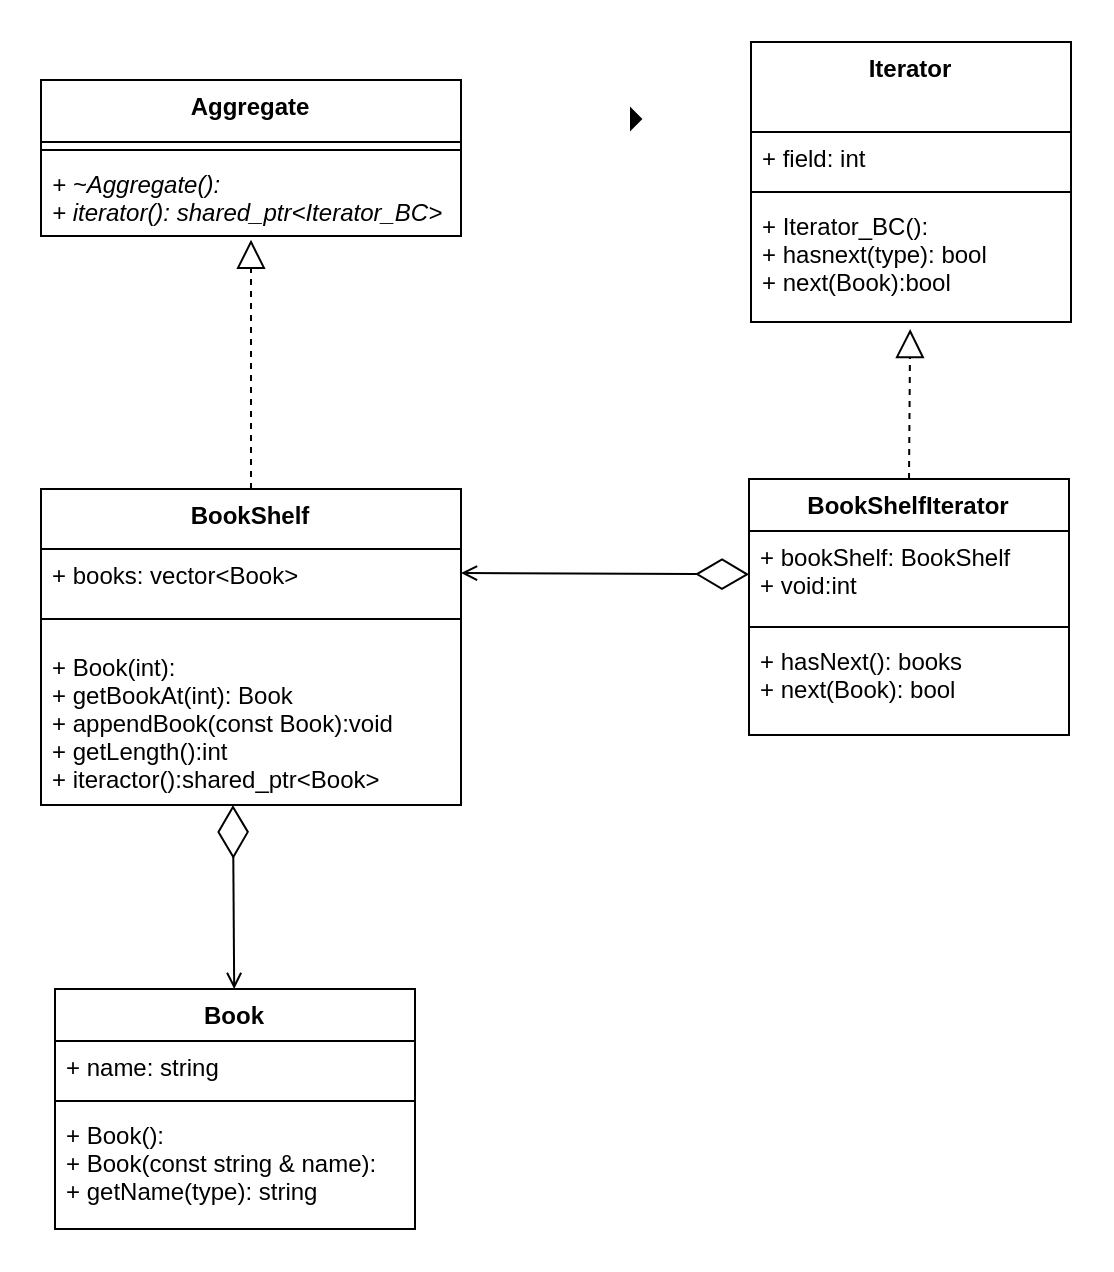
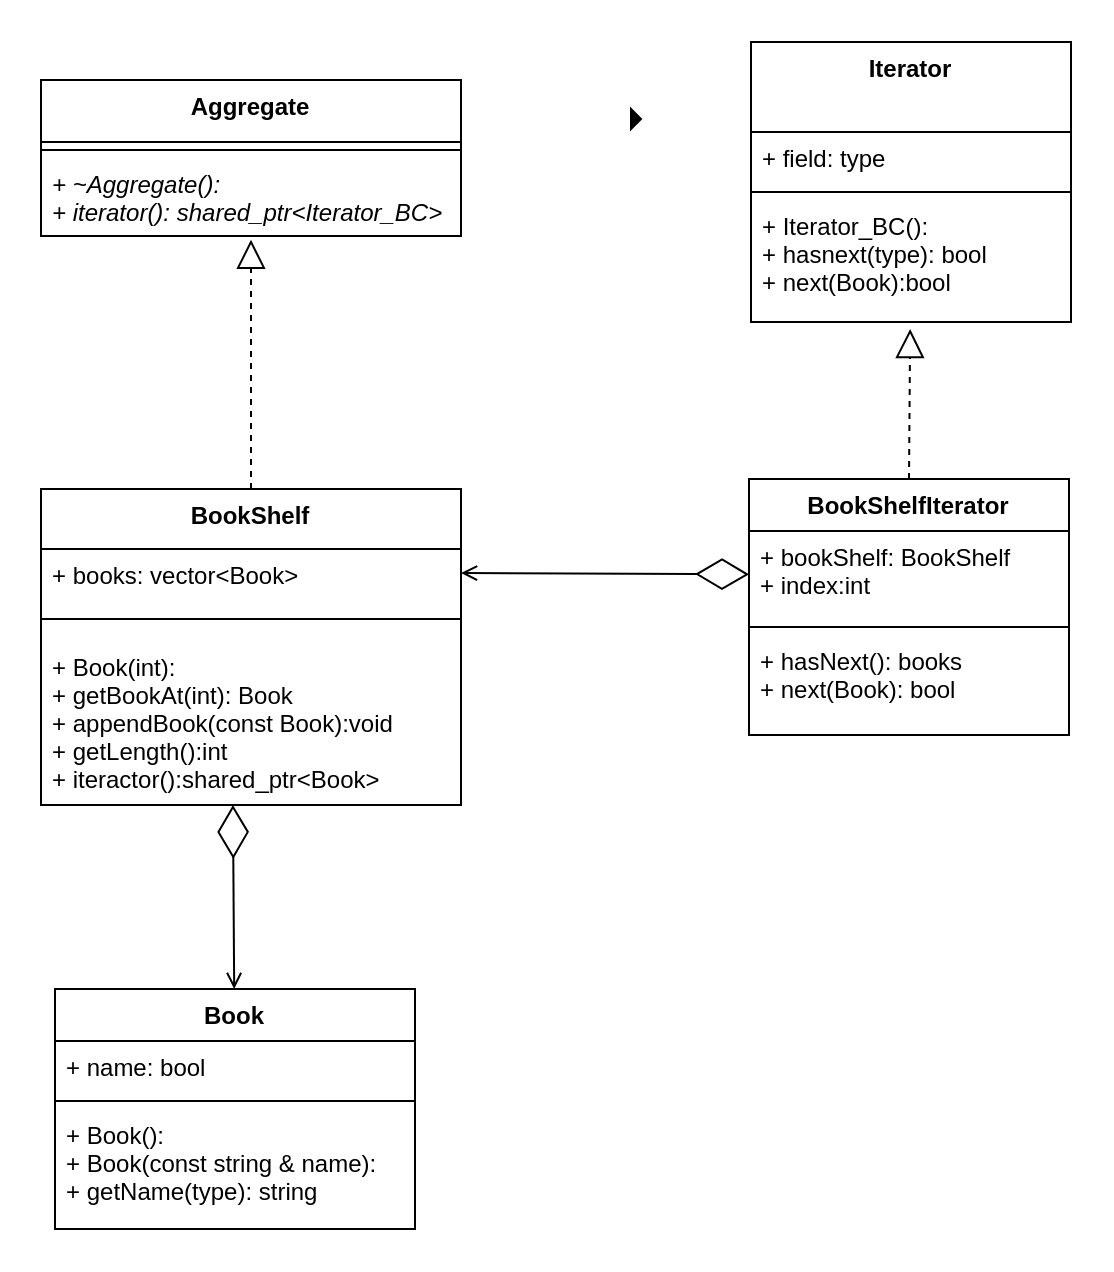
node "+ field: int": label "+ field: int" -> "+ field: type"
node "+ bookShelf: BookShelf + void:int": label "+ bookShelf: BookShelf + void:int" -> "+ bookShelf: BookShelf + index:int"
node "+ name: string": label "+ name: string" -> "+ name: bool"
